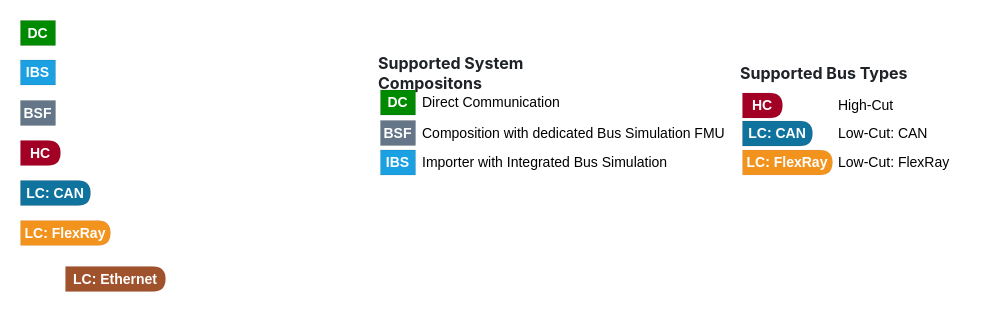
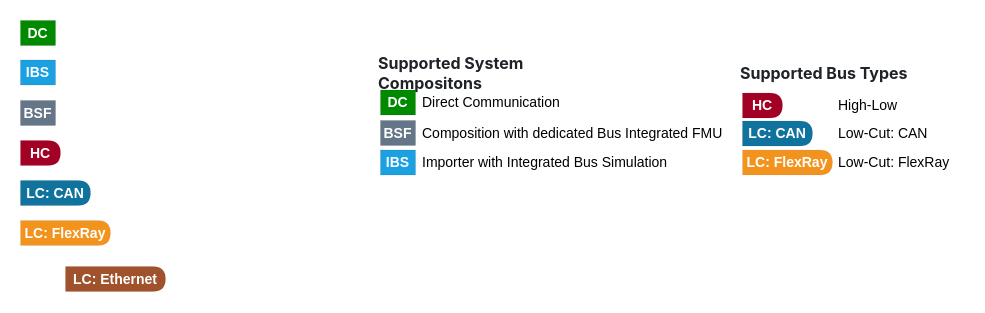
node "High-Cut": label "High-Cut" -> "High-Low"
node "Composition with dedicated Bus Simulation FMU": label "Composition with dedicated Bus Simulation FMU" -> "Composition with dedicated Bus Integrated FMU"
